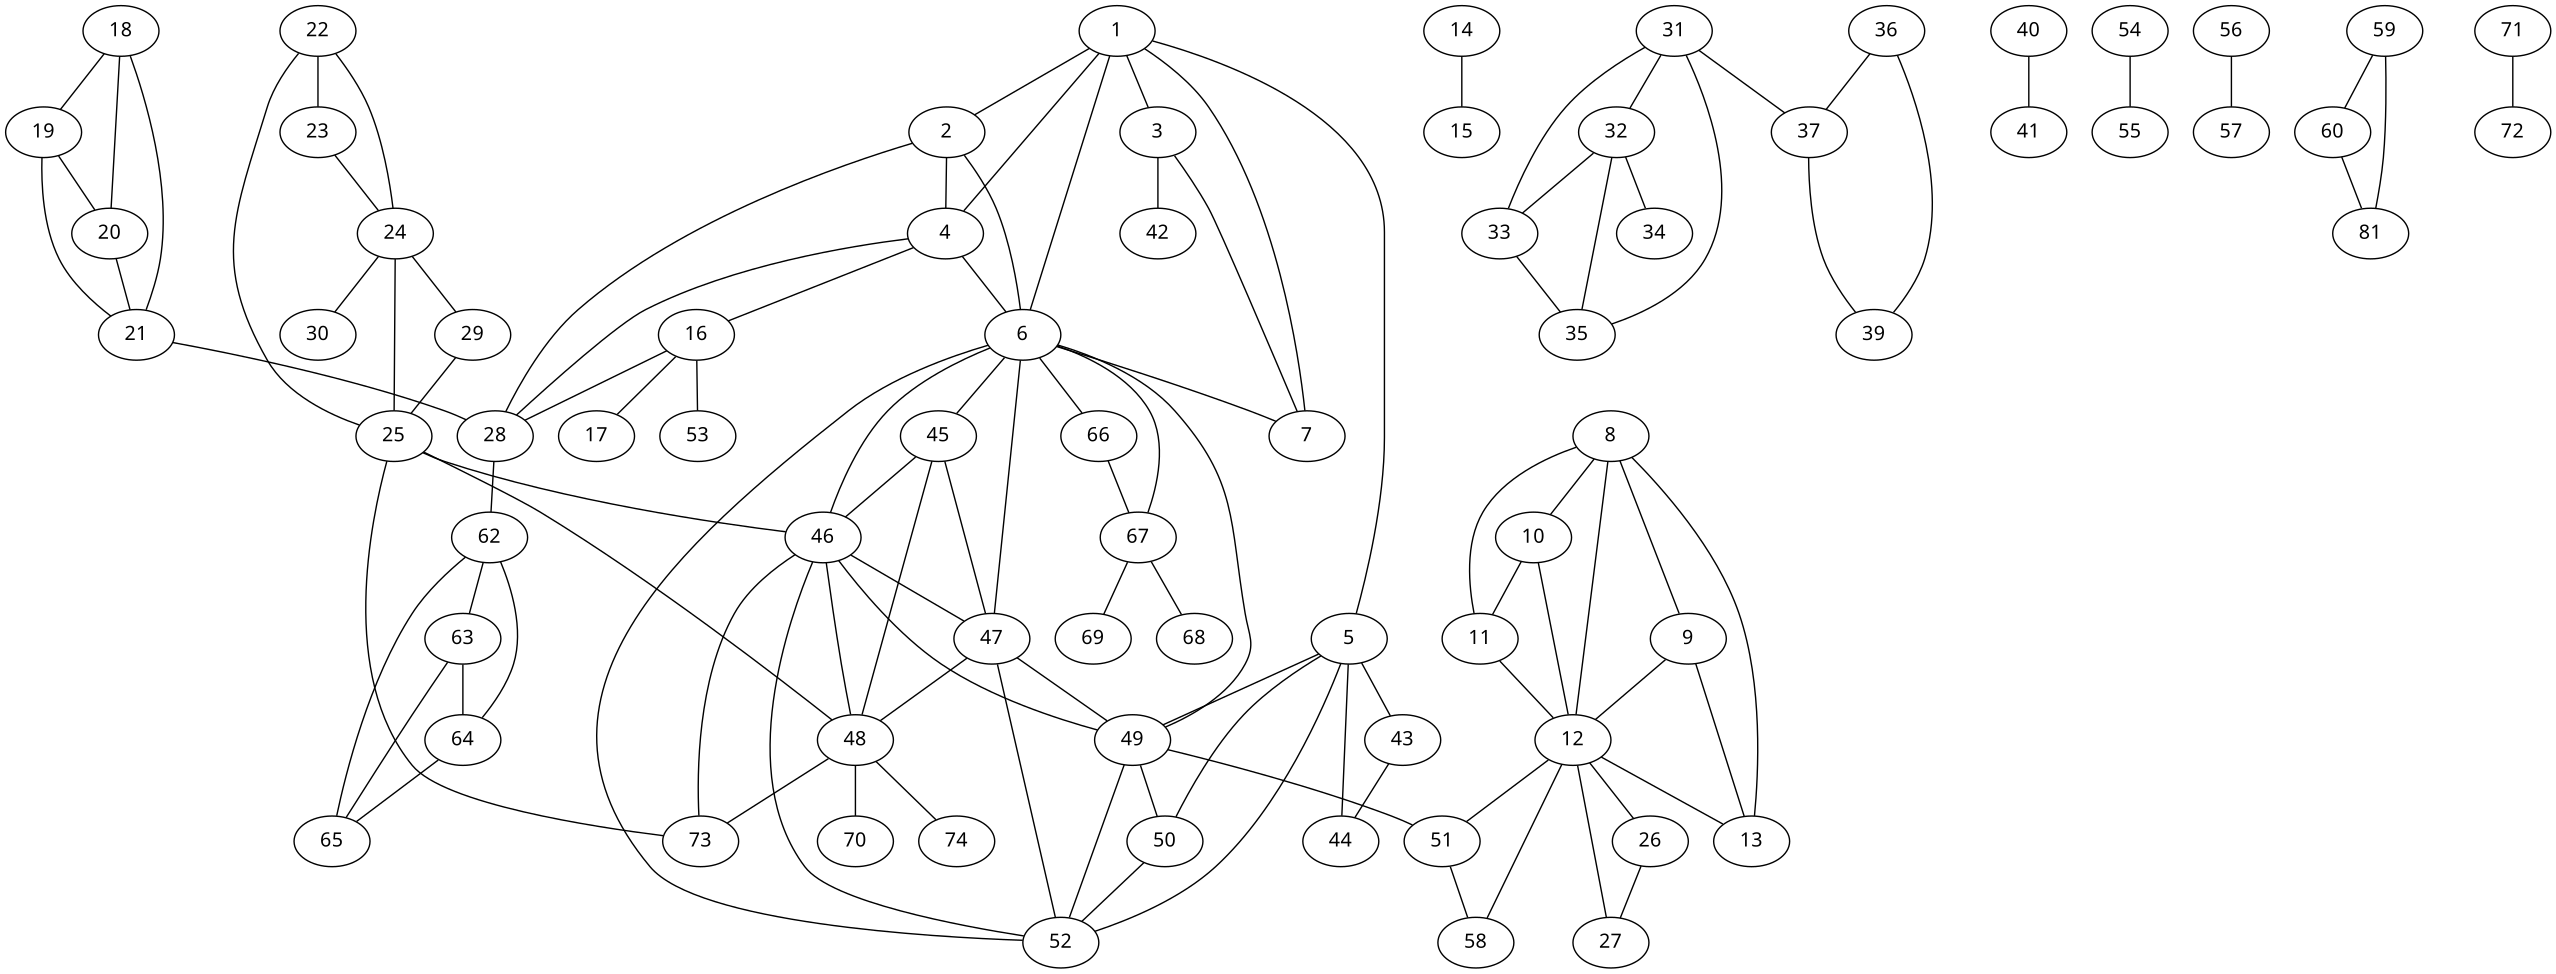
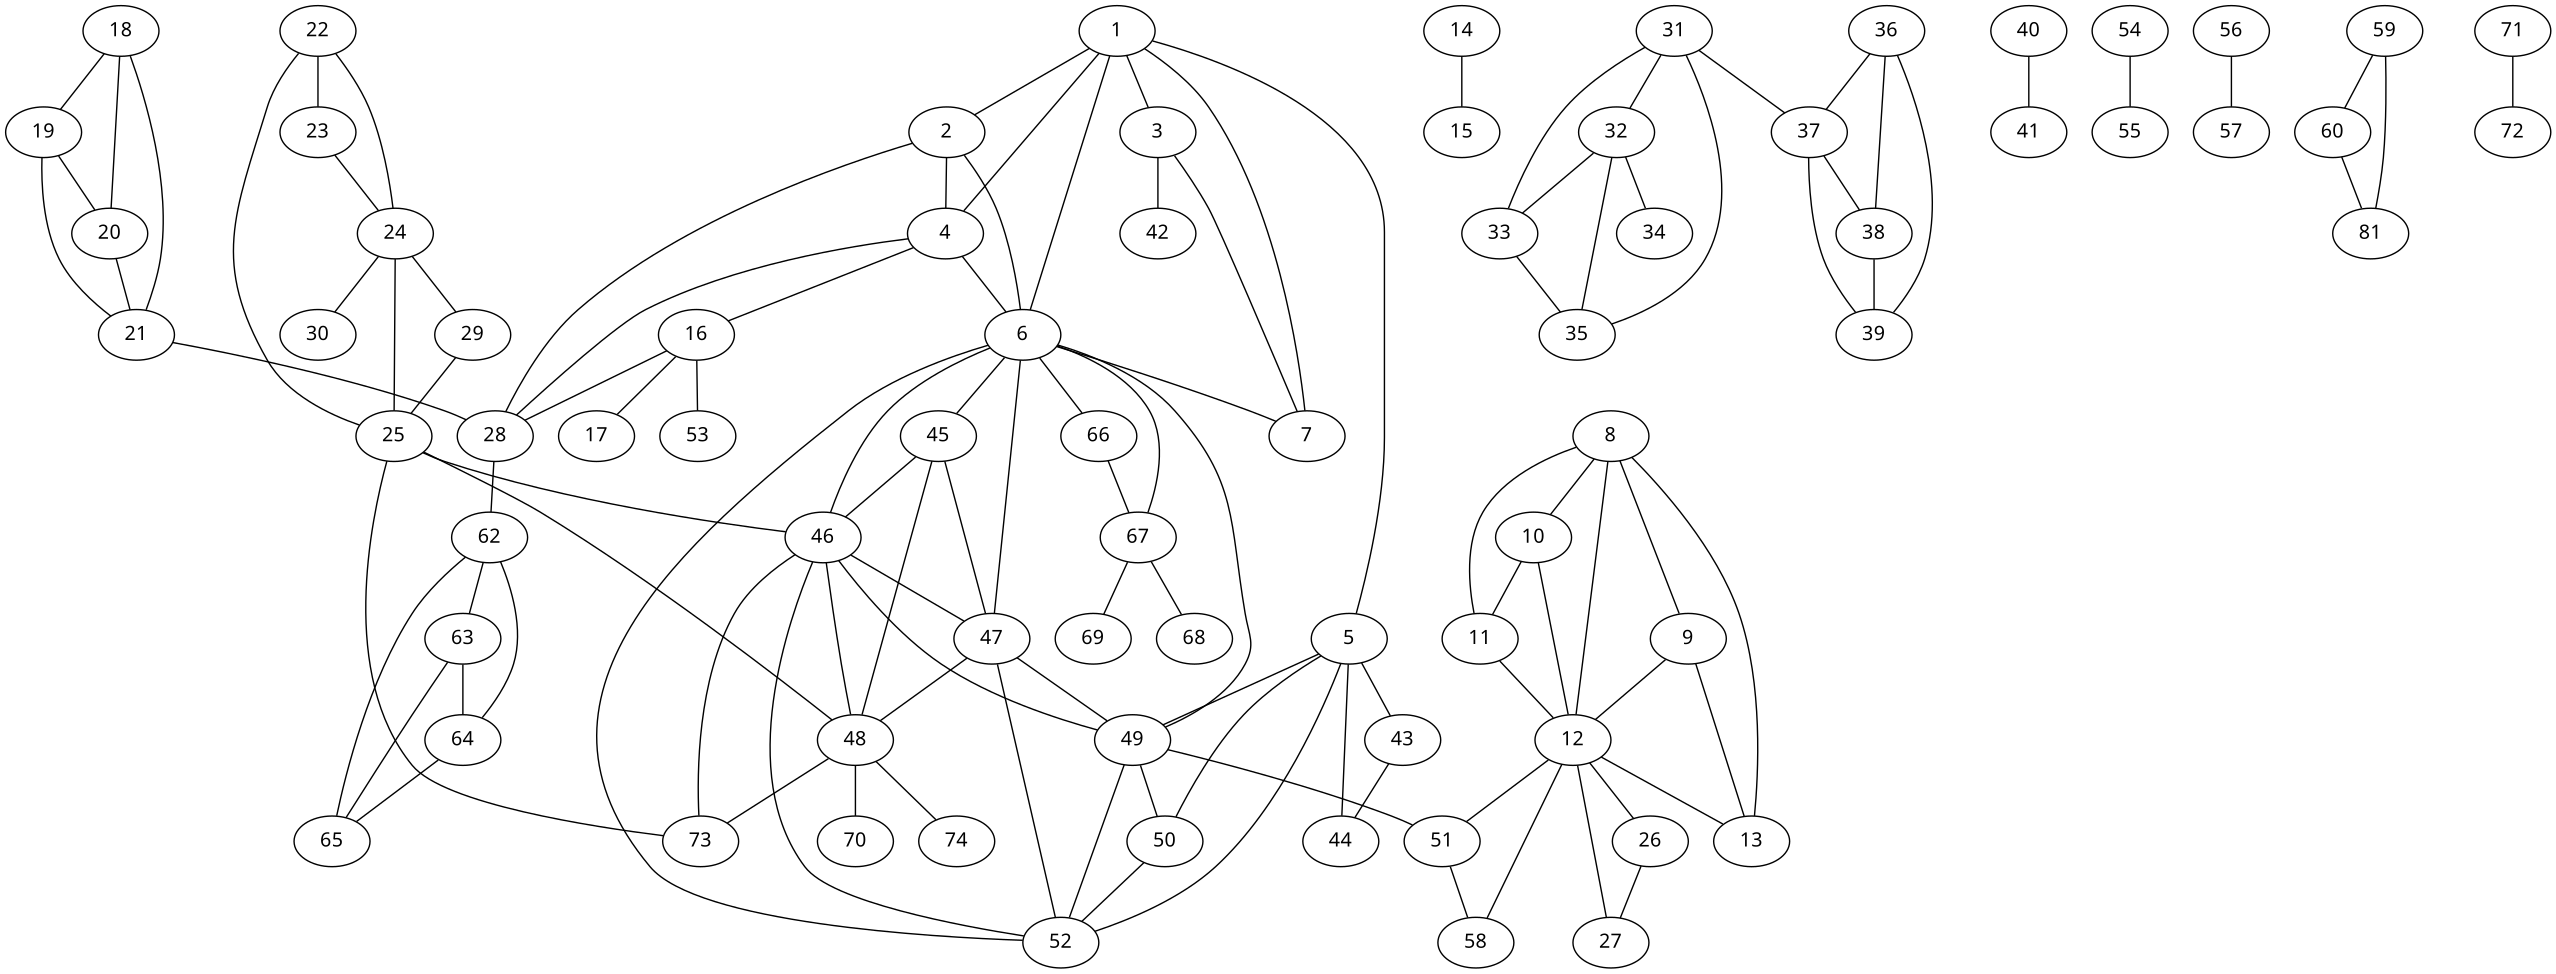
node "38": added
